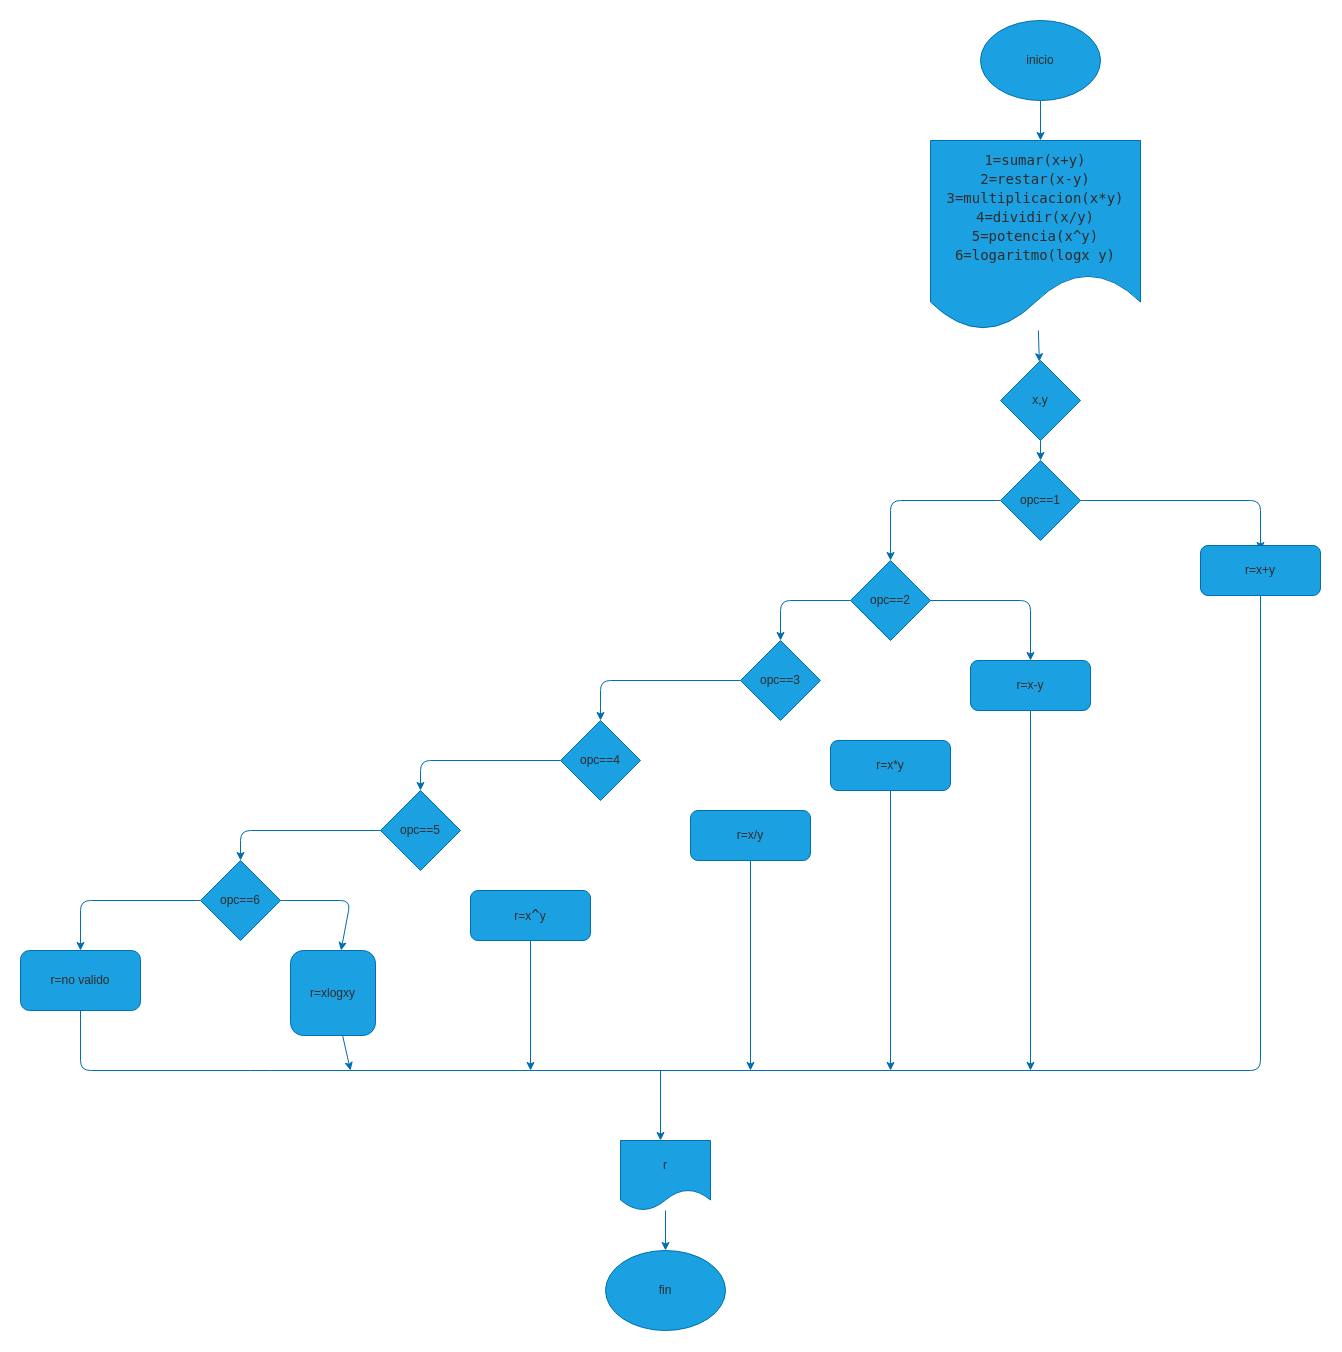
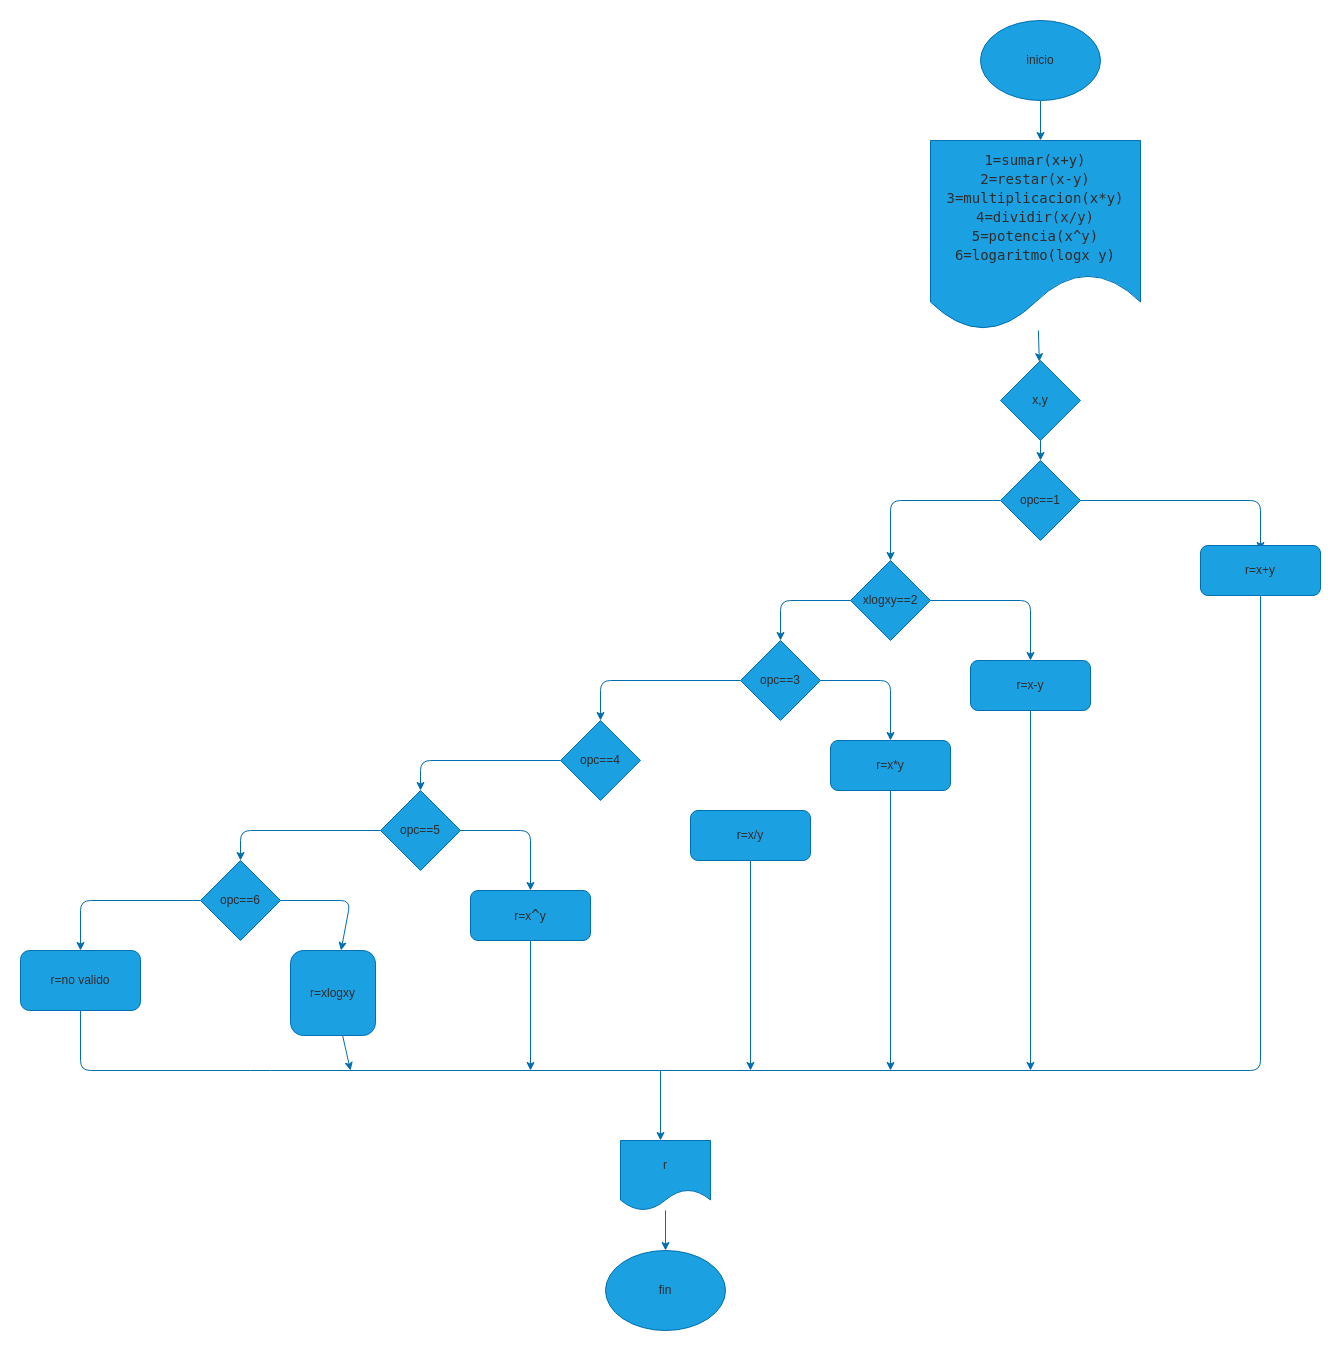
node "opc==2": label "opc==2" -> "xlogxy==2"
edge "opc==3" -> "r=x*y": added
edge "opc==5" -> "r=x^y": added
